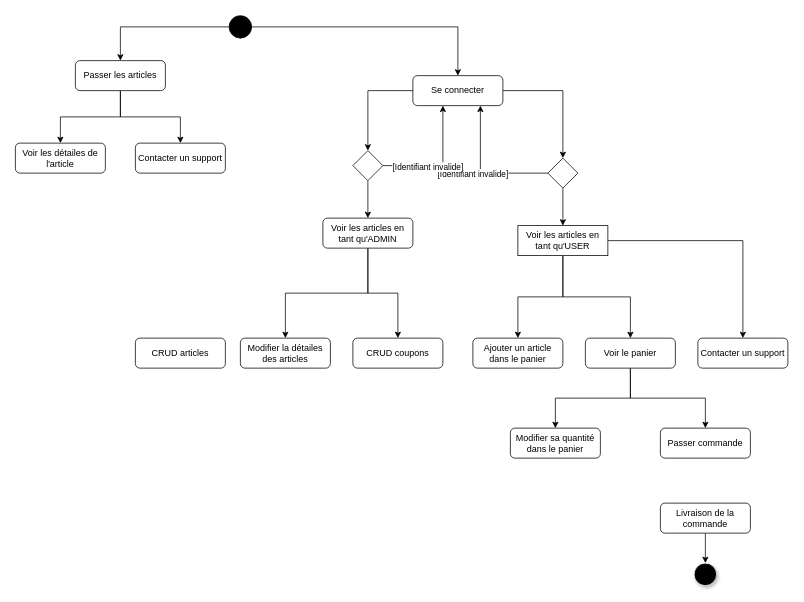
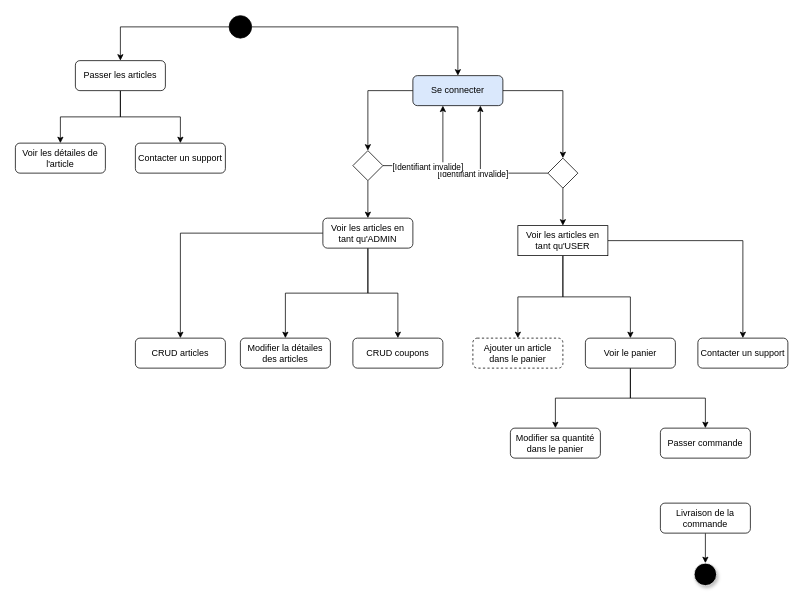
node "Se connecter": fillcolor #ffffff -> #dae8fc
edge "Voir les articles en tant qu'ADMIN" -> "CRUD articles": added
node "Ajouter un article dans le panier": style solid -> dashed
